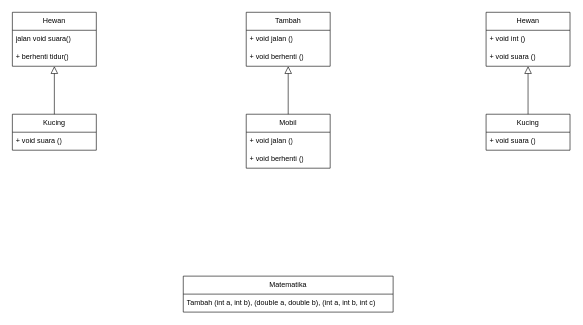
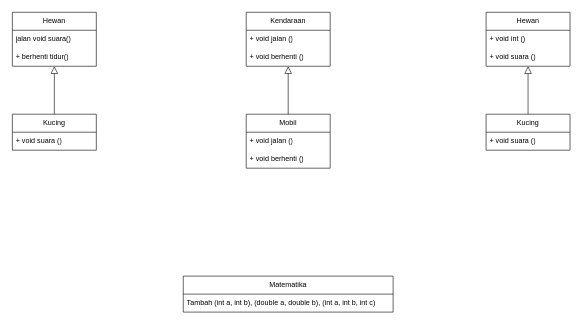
node "Tambah": label "Tambah" -> "Kendaraan"
